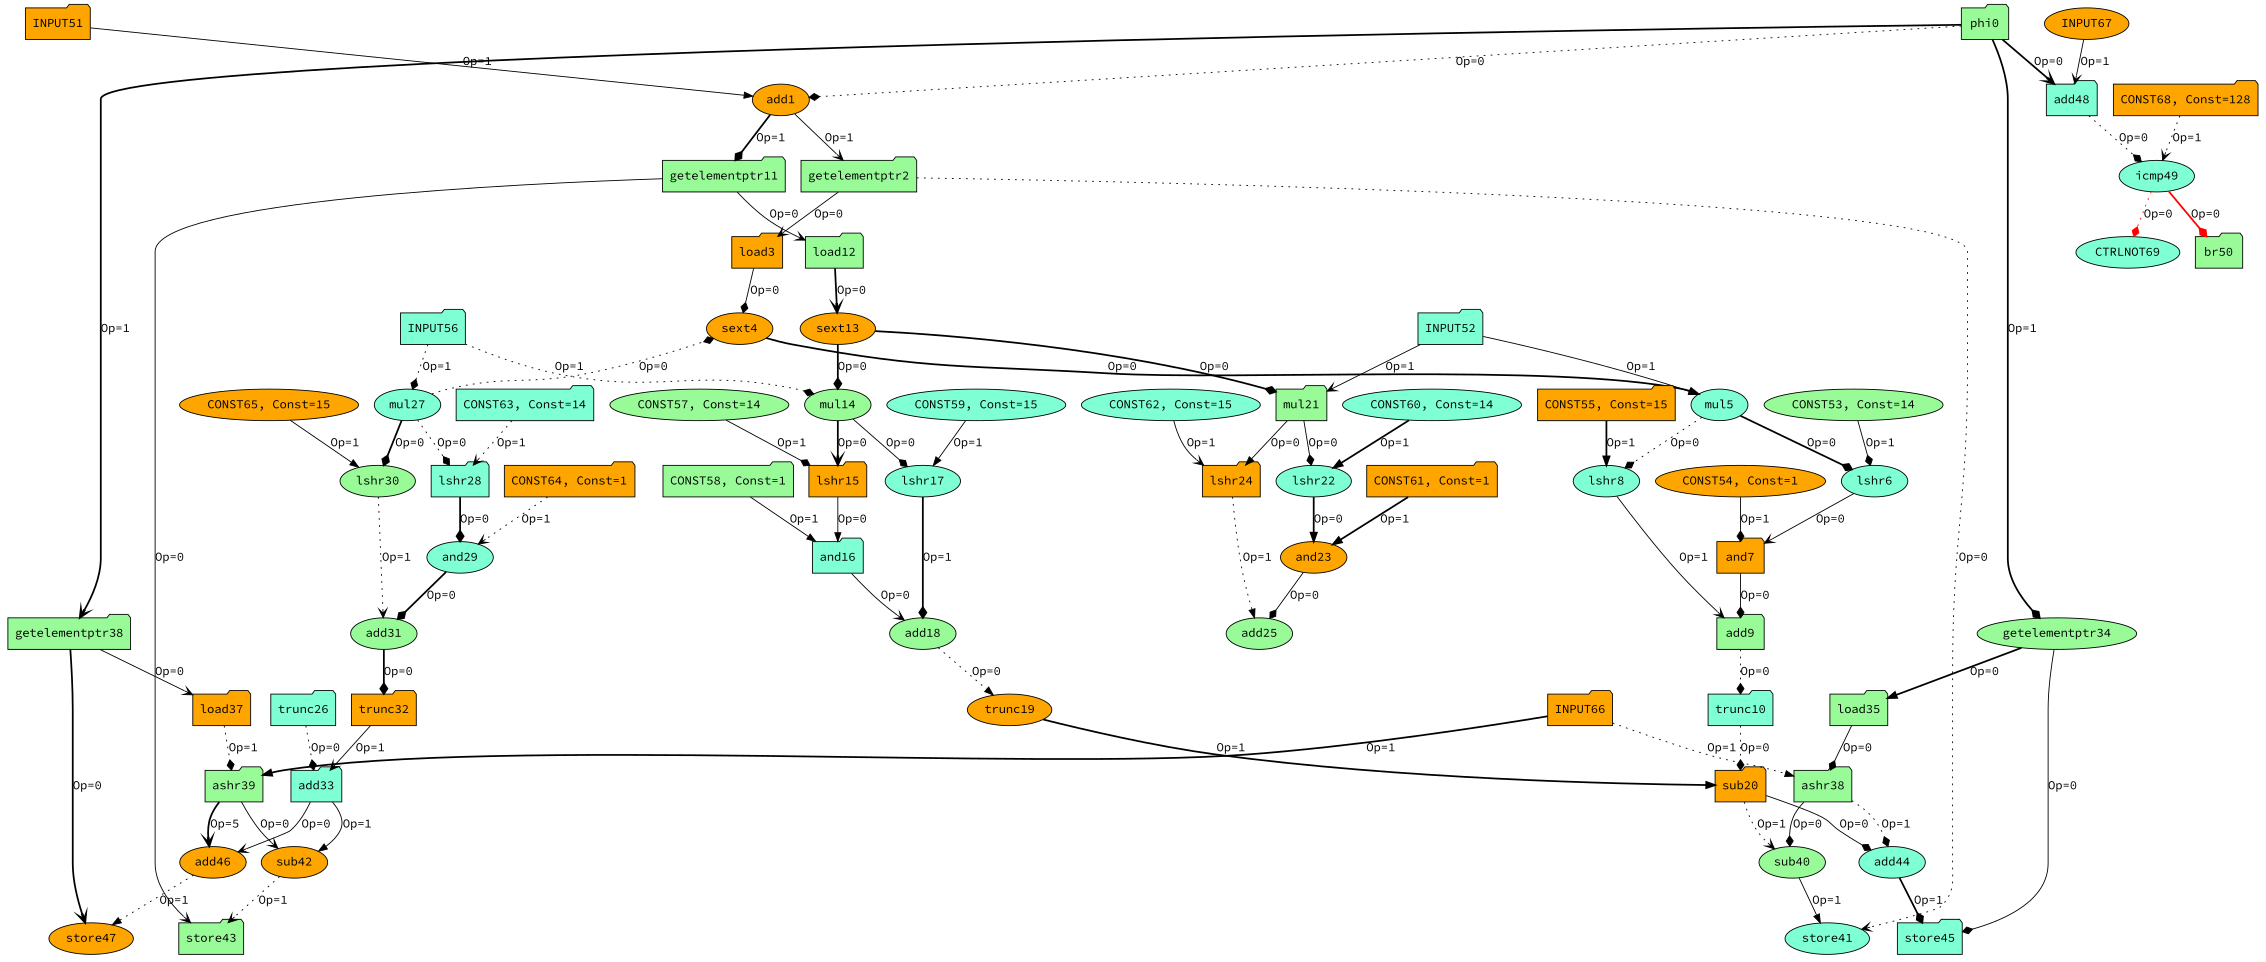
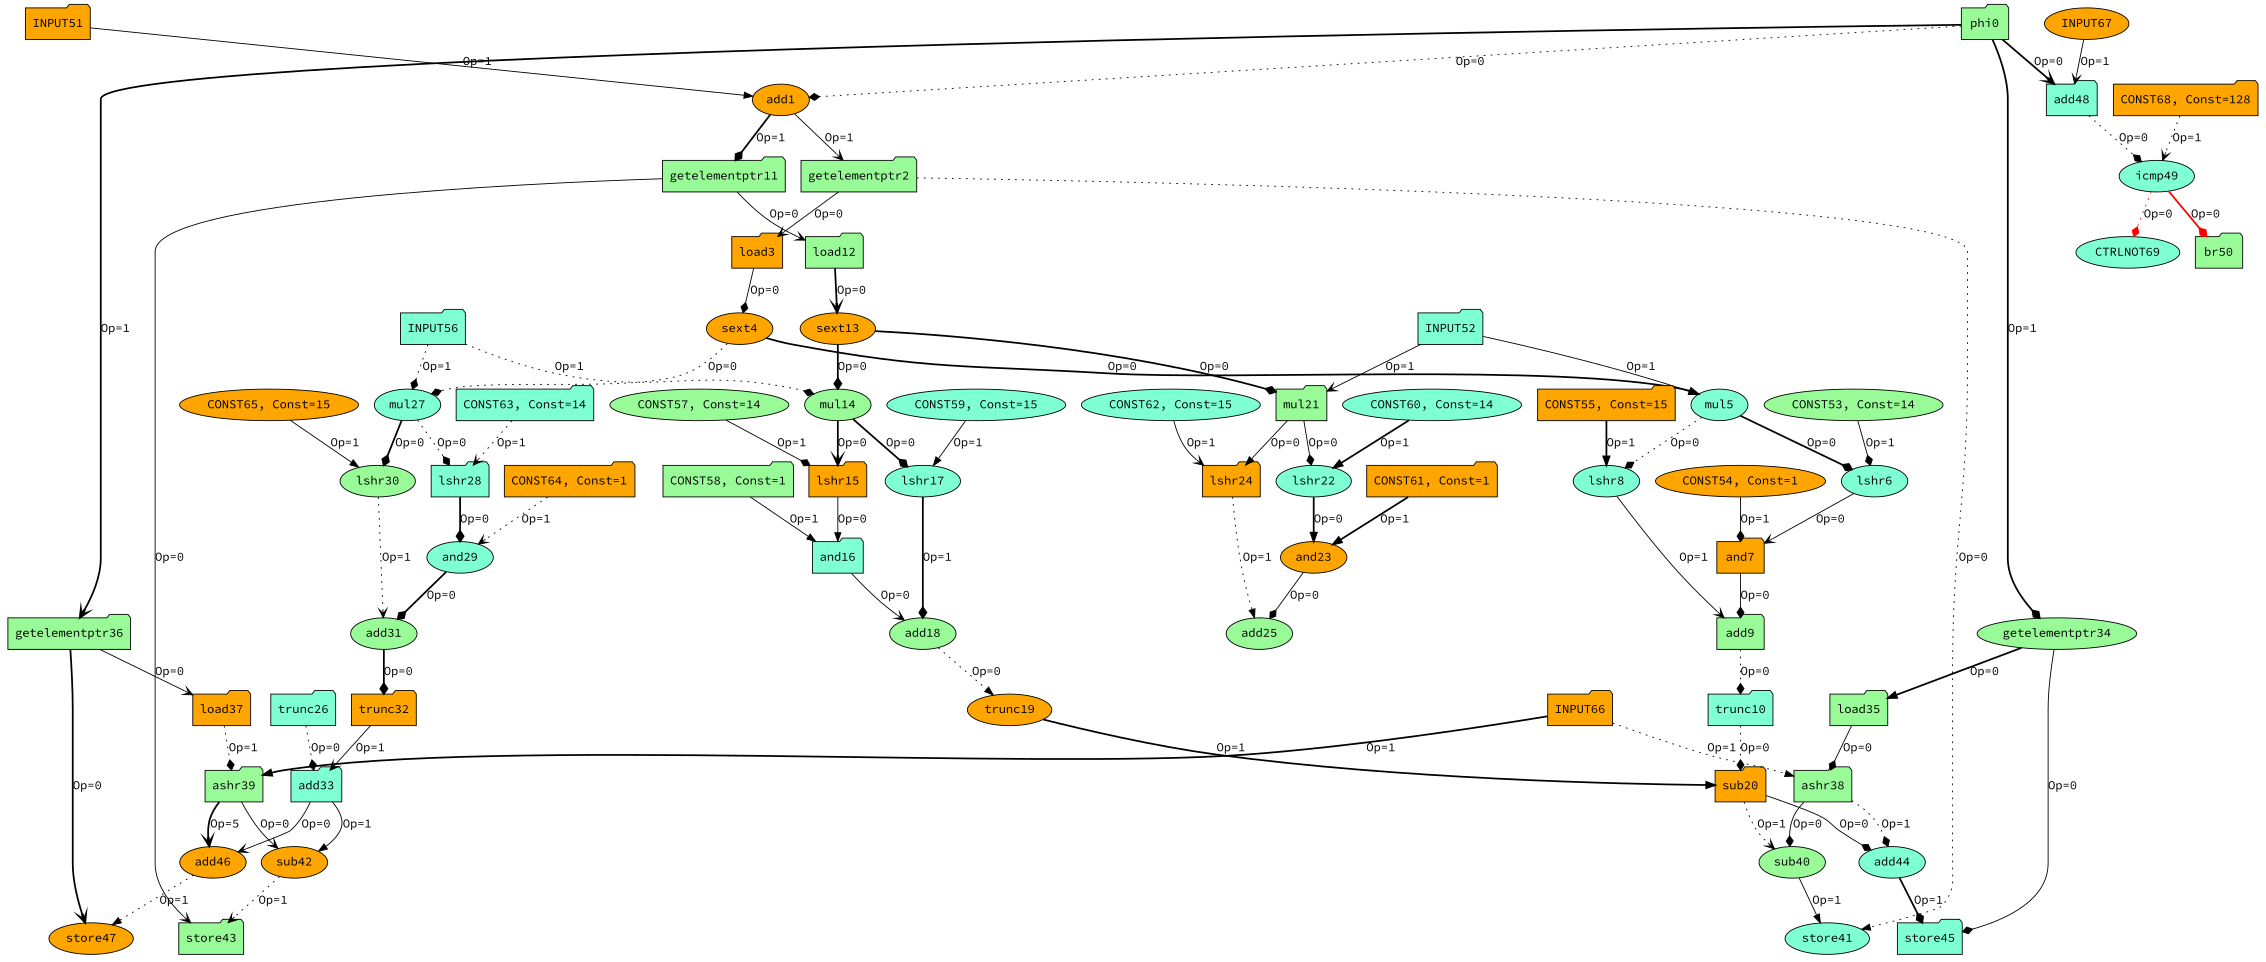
edge "getelementptr2" -> "store41": arrowhead vee -> normal
edge "mul27" -> "sext4": reversed
edge "mul14" -> "lshr17": style solid -> bold
node "getelementptr38": label "getelementptr38" -> "getelementptr36"
